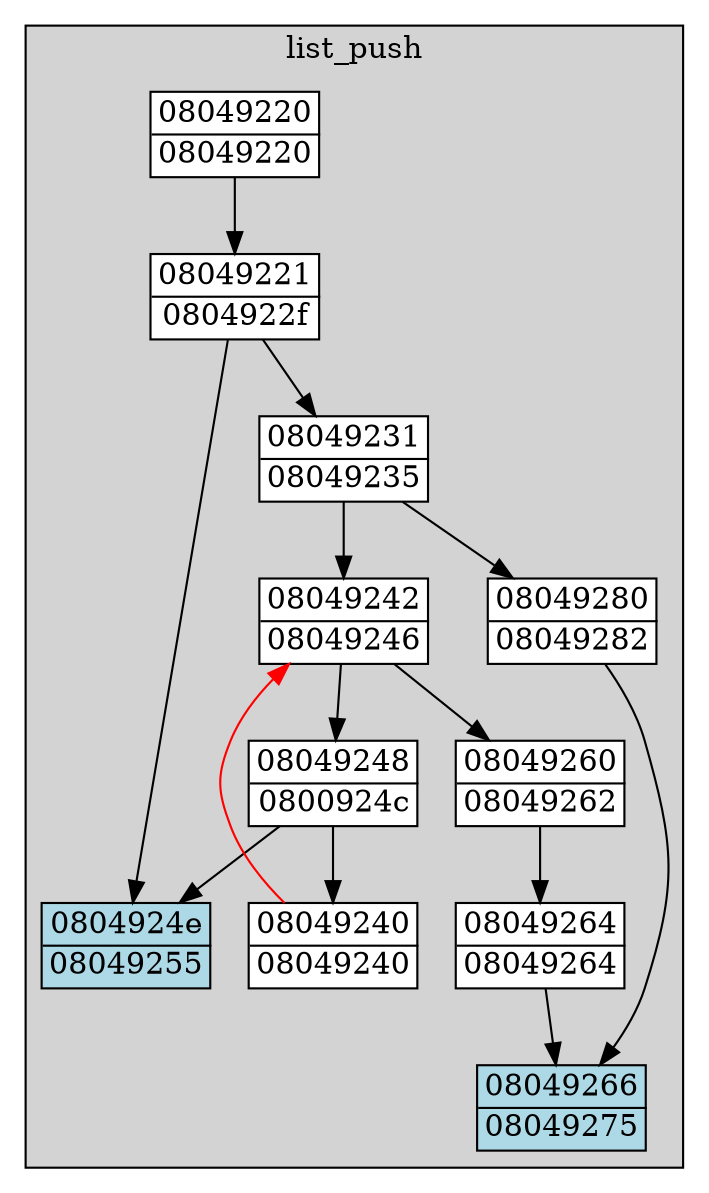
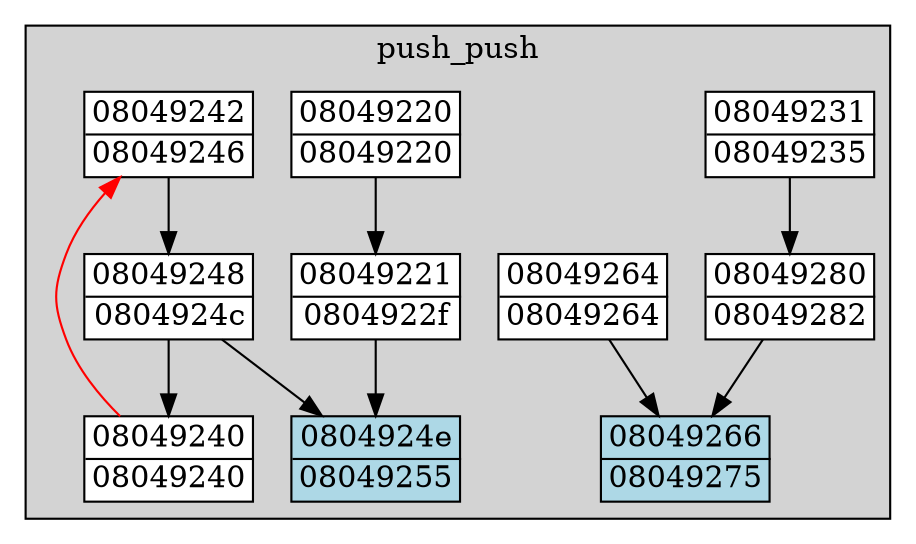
cluster "list_push": label "list_push" -> "push_push"
edge "08049221" -> "08049231": removed
edge "08049231" -> "08049242": removed
node "08049260": removed
node "08049248": text "0800924c" -> "0804924c"
